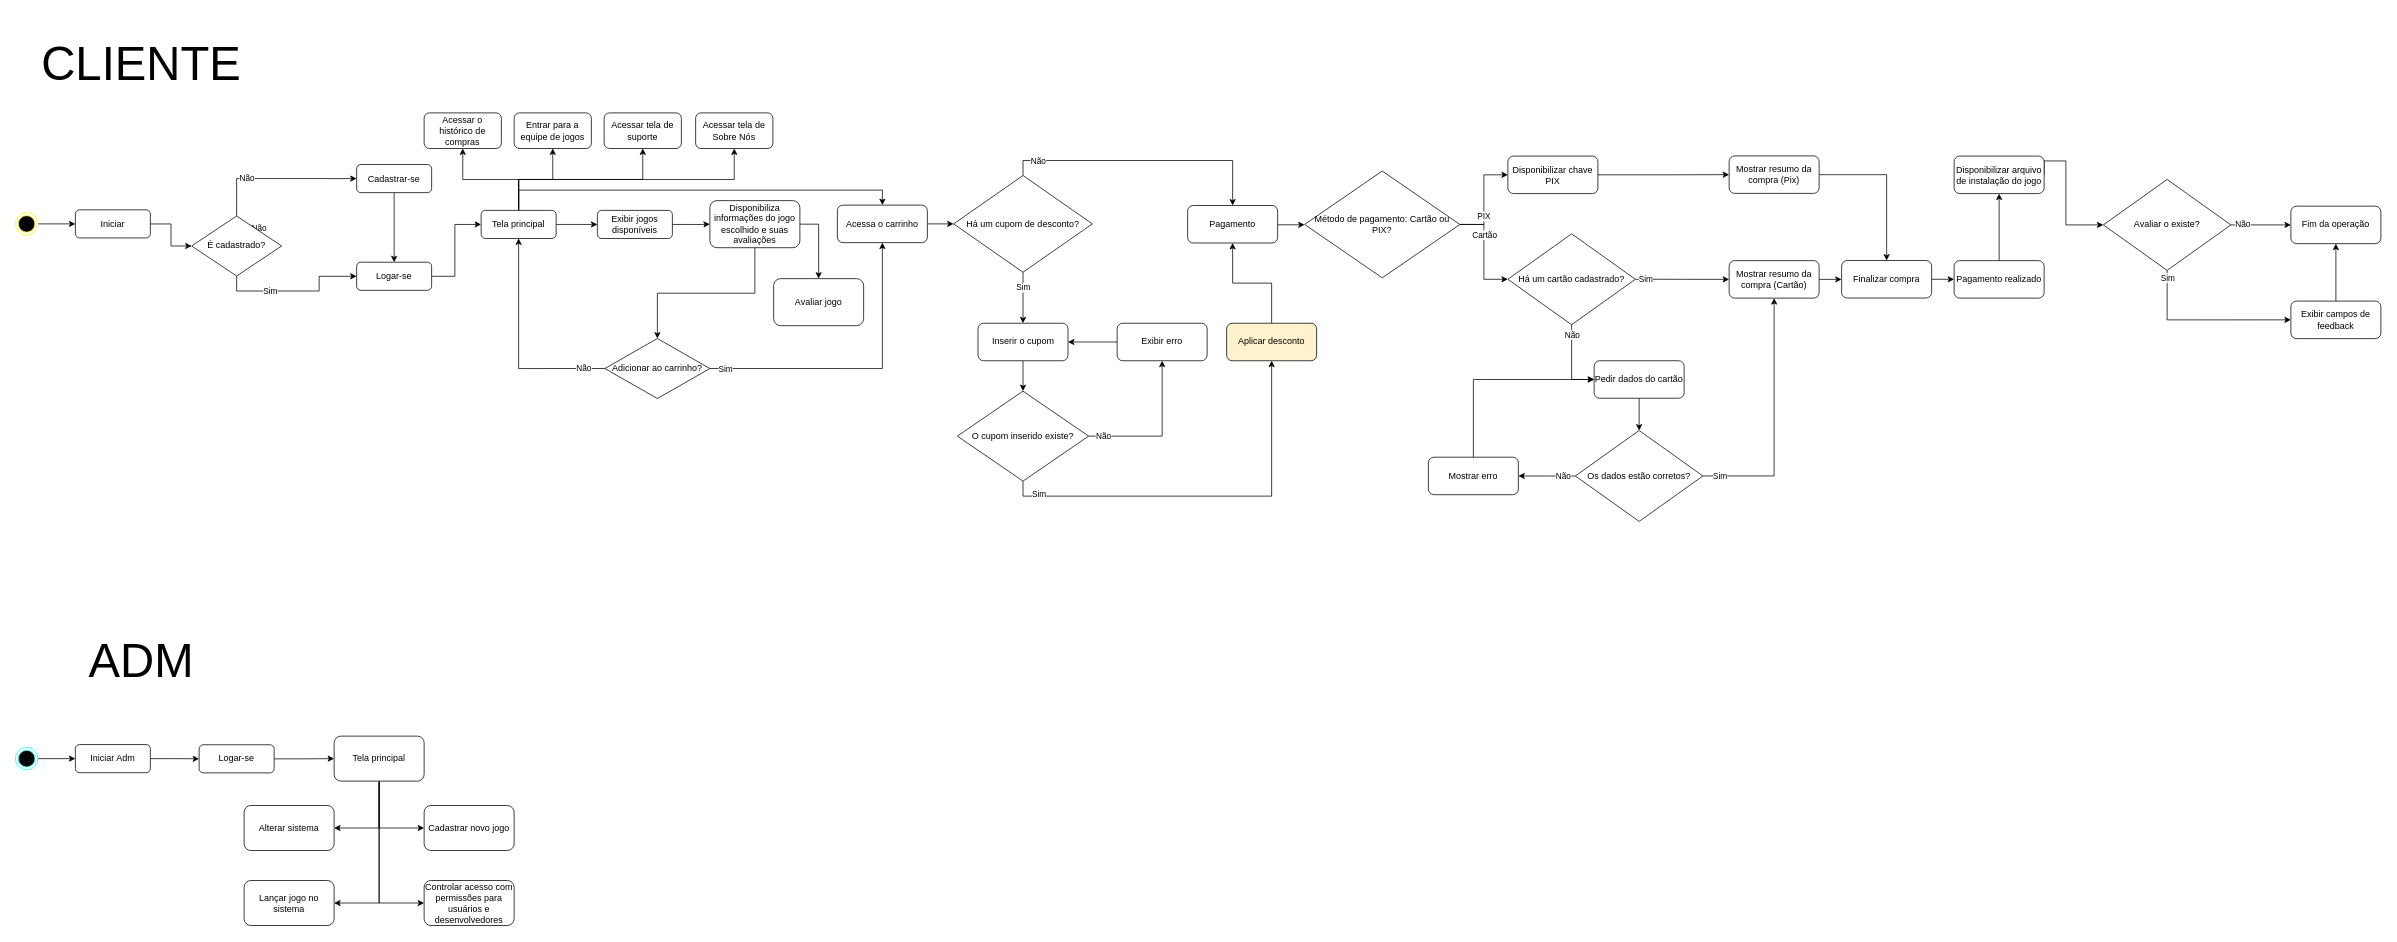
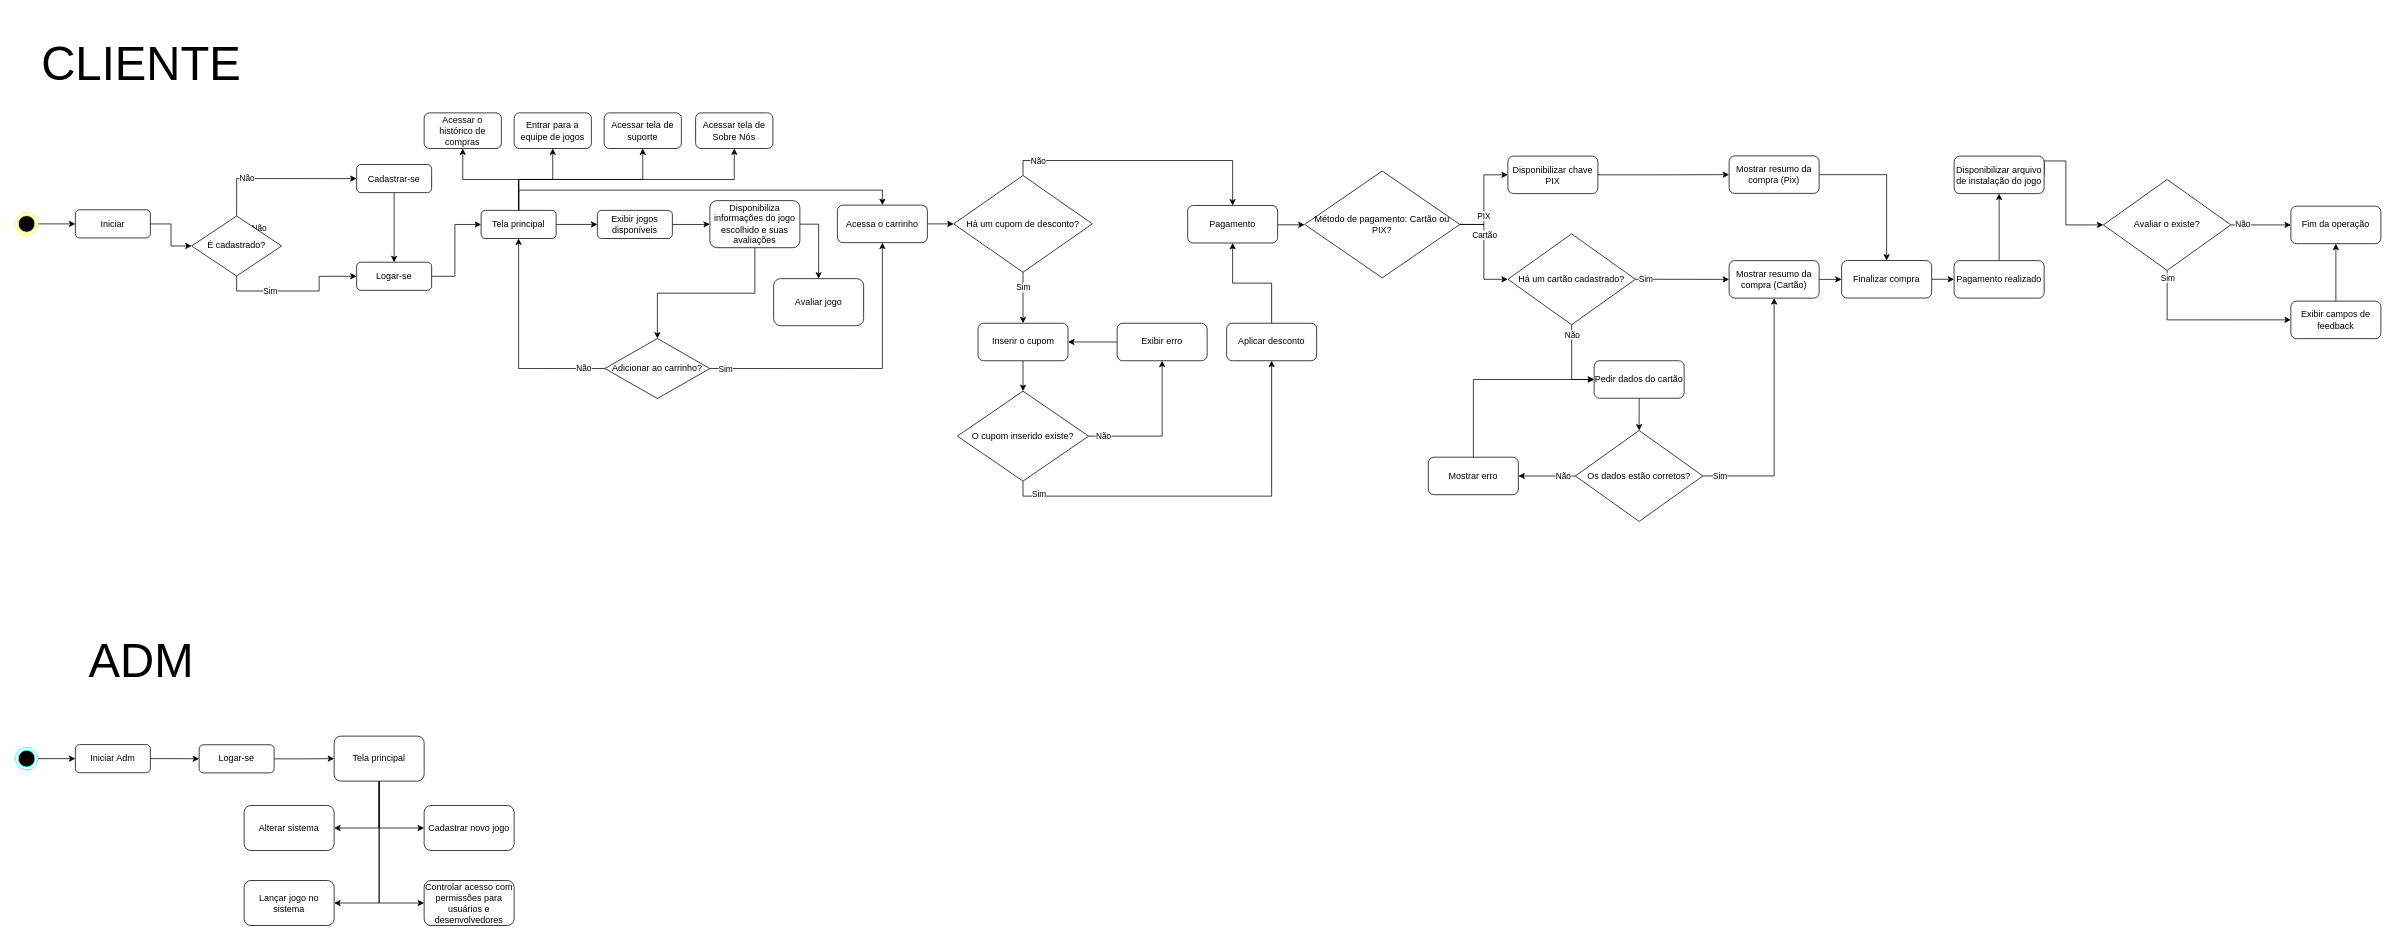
node "Aplicar desconto": fillcolor #fff2cc -> #ffffff
